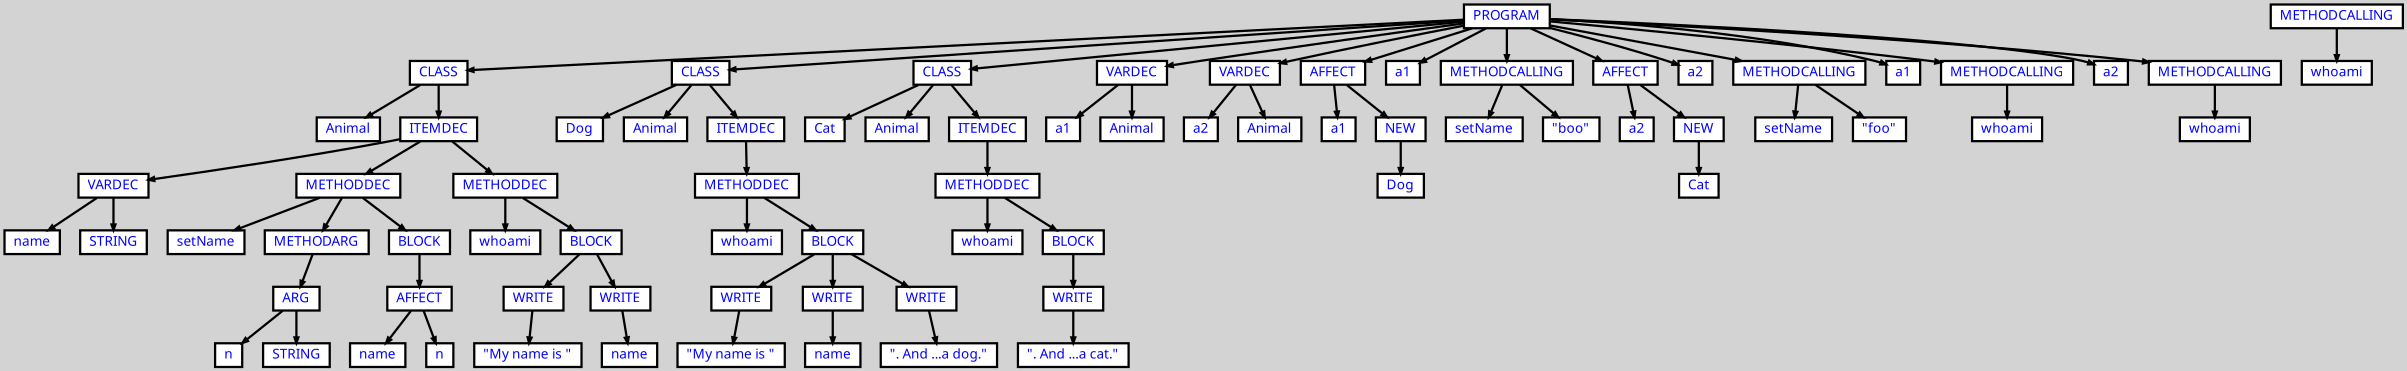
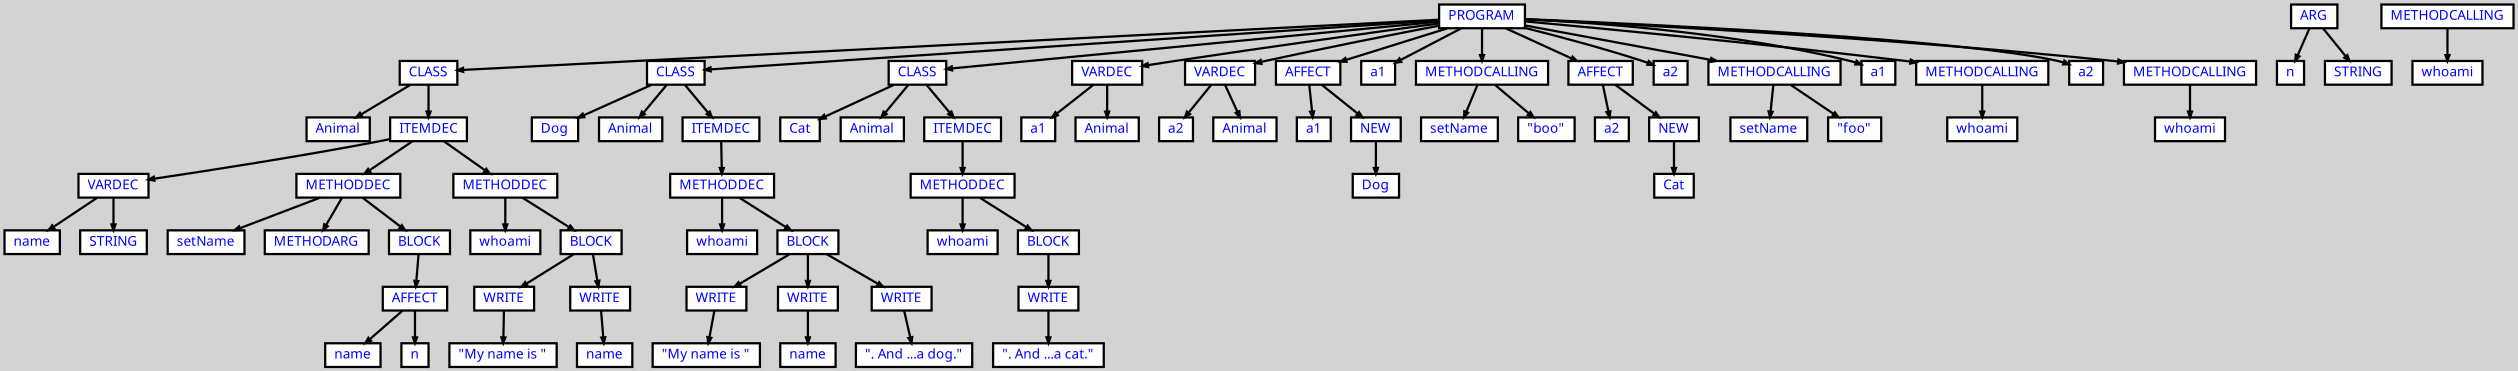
edge "METHODARG" -> "ARG": removed
